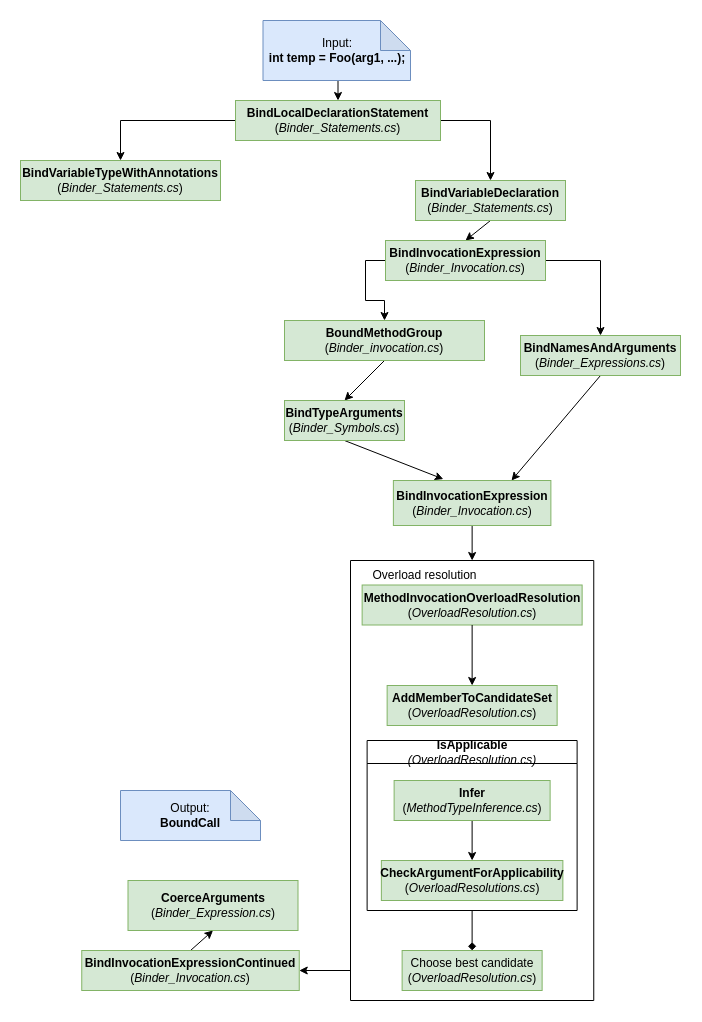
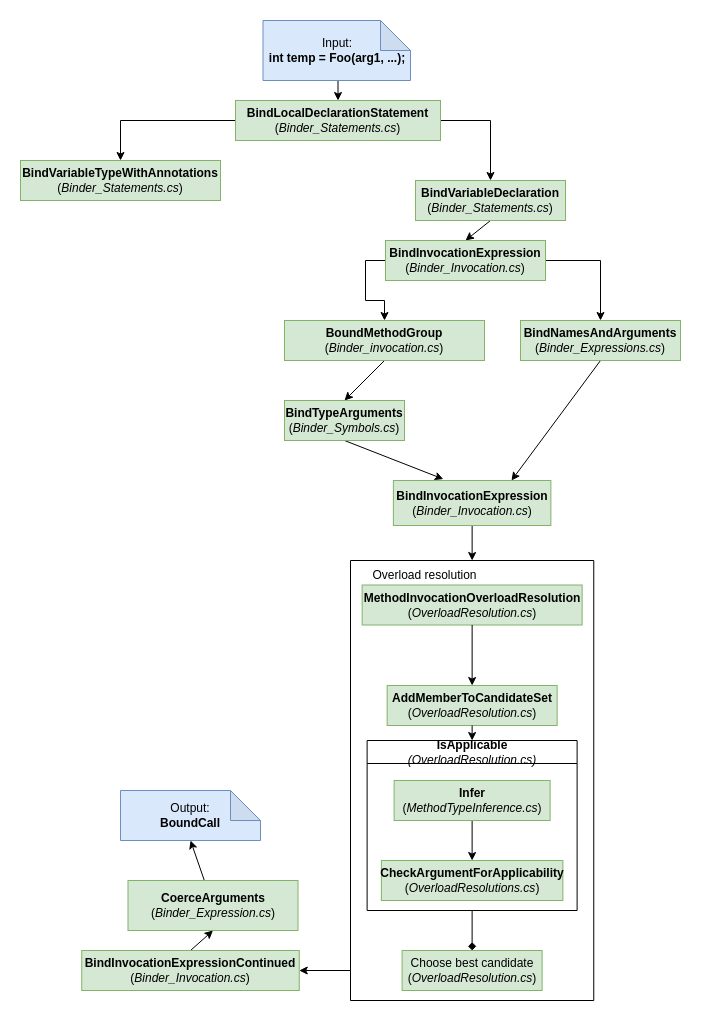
node "BindNamesAndArguments (Binder_Expressions.cs)": moved (601, 356) -> (601, 341)
edge "AddMemberToCandidateSet (OverloadResolution.cs)" -> "IsApplicable (OverloadResolution.cs)": added
edge "CoerceArguments (Binder_Expression.cs)" -> "Output: BoundCall": added
